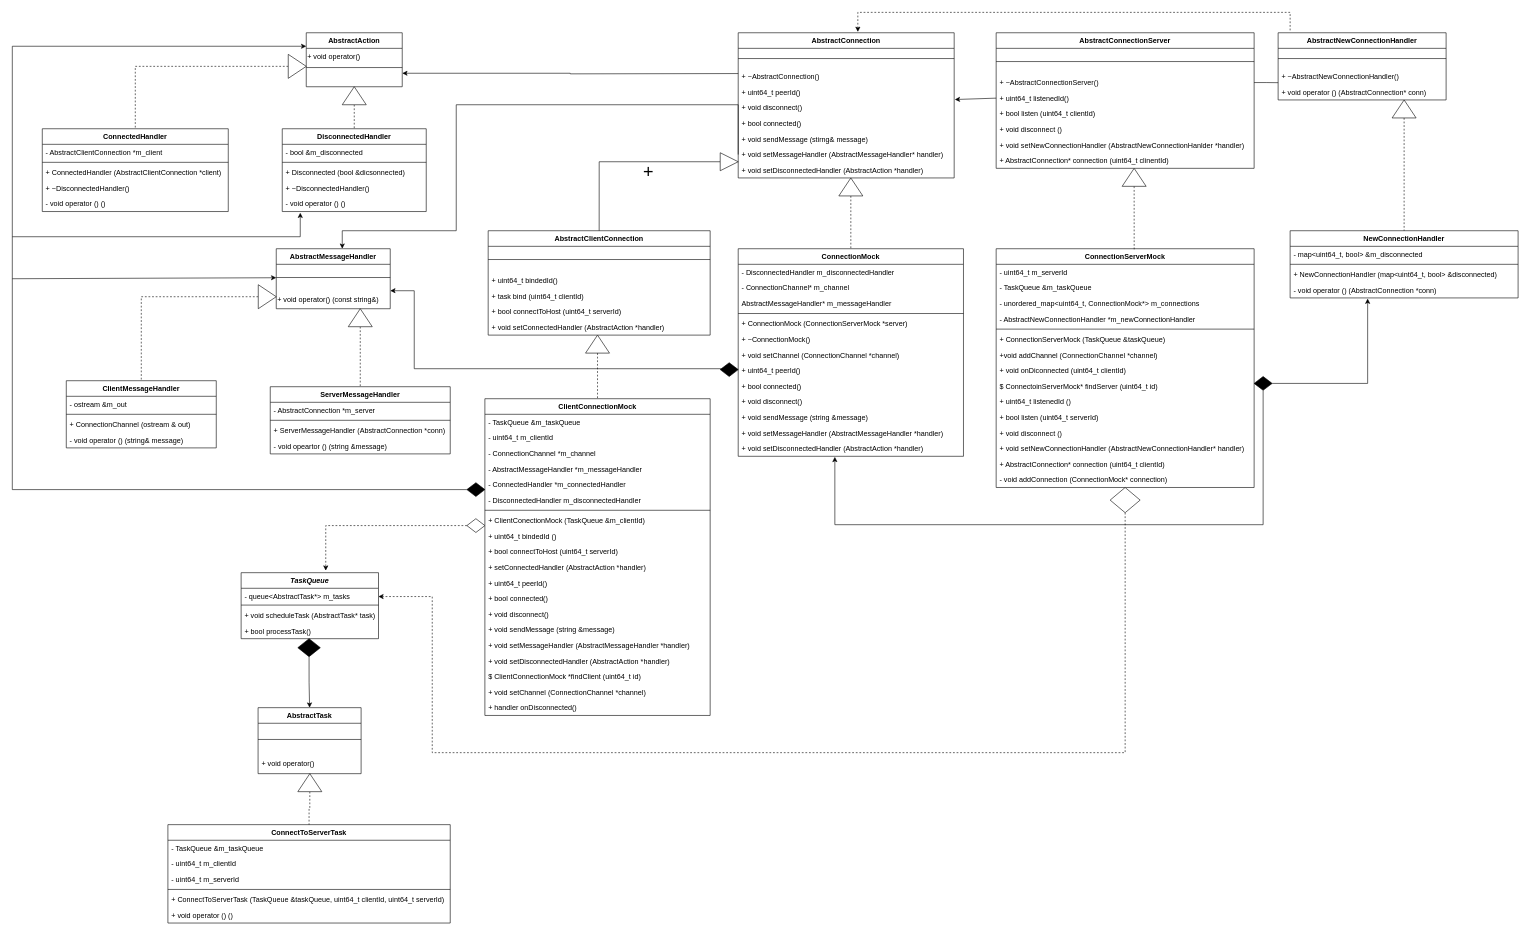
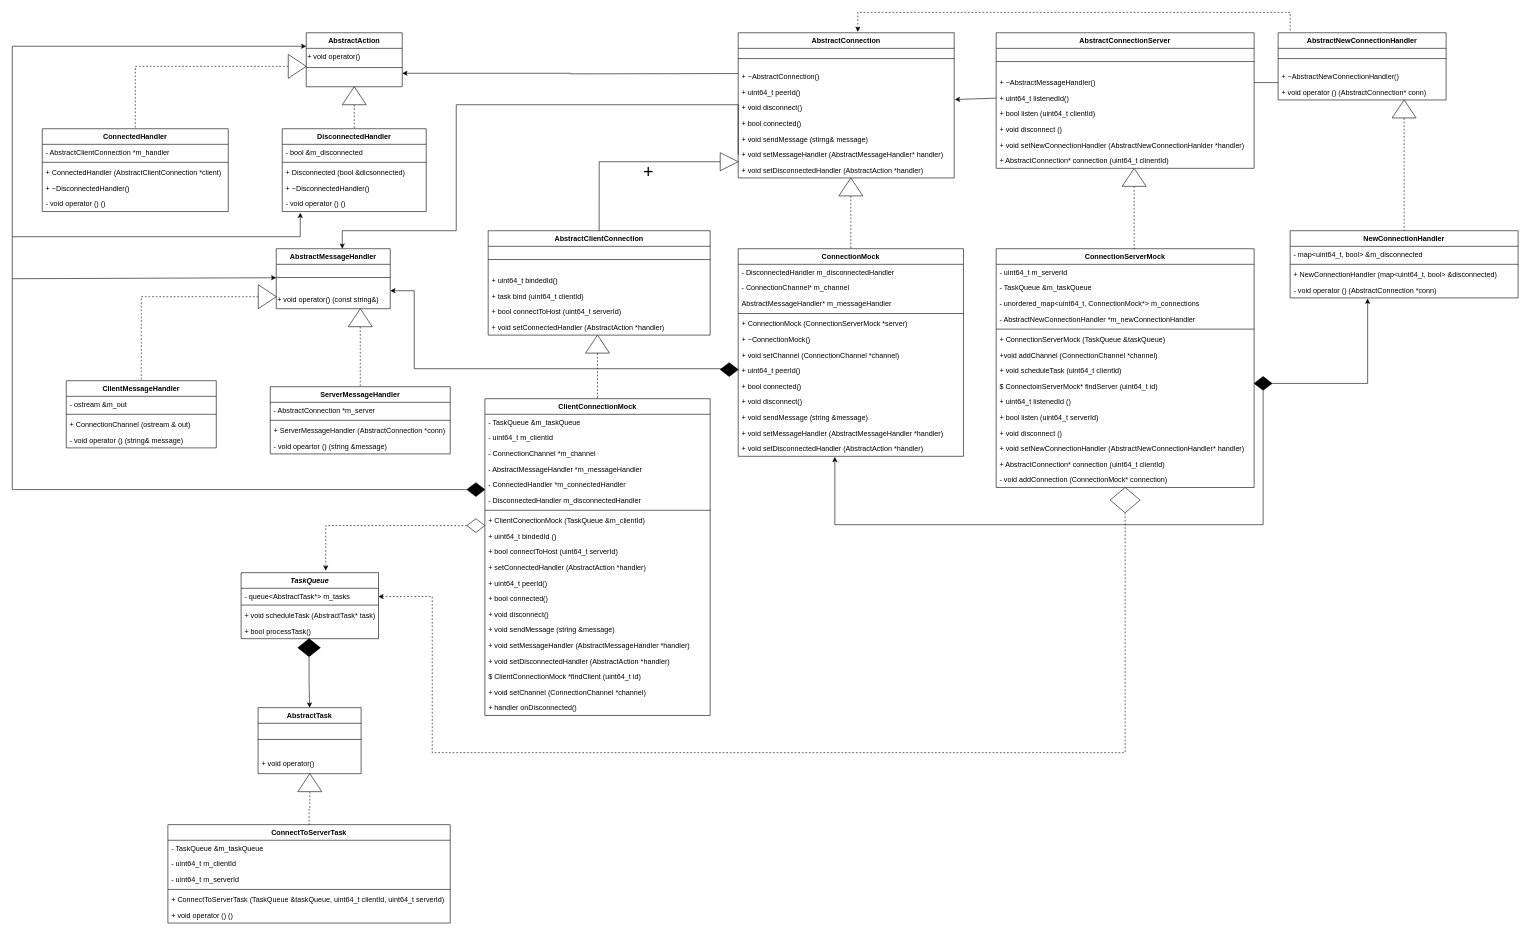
node "+ ~AbstractConnectionServer()": label "+ ~AbstractConnectionServer()" -> "+ ~AbstractMessageHandler()"
node "- AbstractClientConnection *m_client": label "- AbstractClientConnection *m_client" -> "- AbstractClientConnection *m_handler"
node "+ void onDiconnected (uint64_t clientId)": label "+ void onDiconnected (uint64_t clientId)" -> "+ void scheduleTask (uint64_t clientId)"
